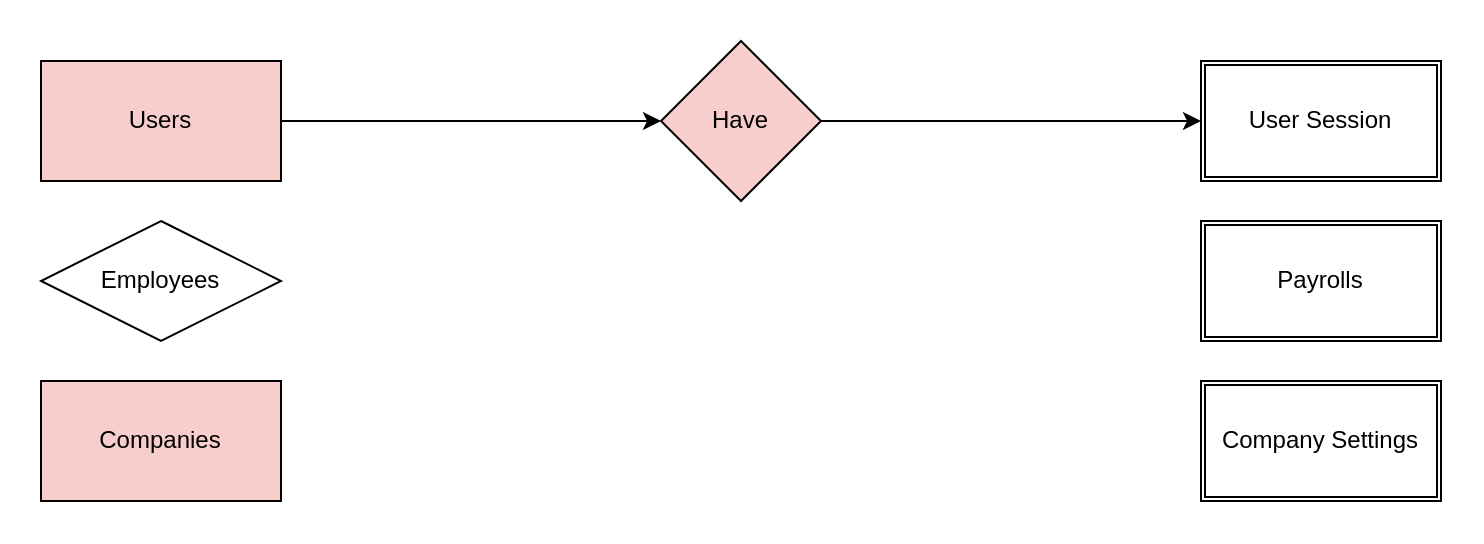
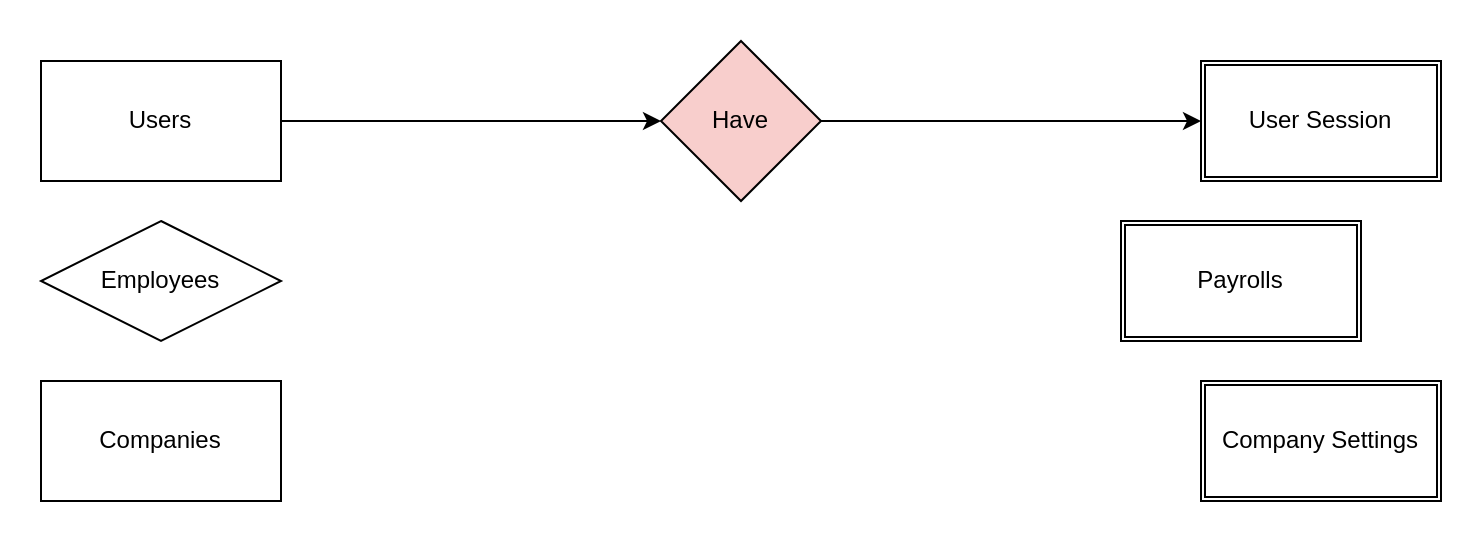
node "Users": fillcolor #f8cecc -> #ffffff
node "Payrolls": moved (1321, 281) -> (1241, 281)
node "Companies": fillcolor #f8cecc -> #ffffff
